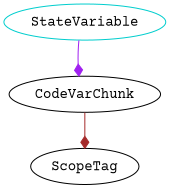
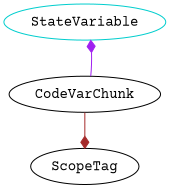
edge "StateVariable" -> "CodeVarChunk": reversed
